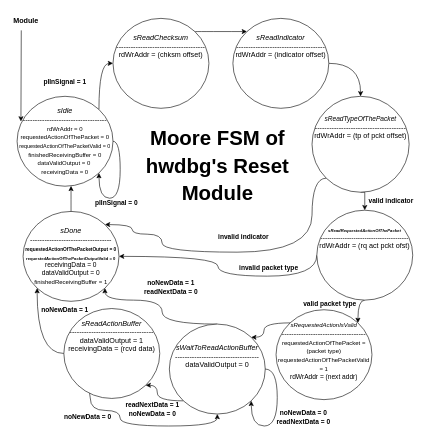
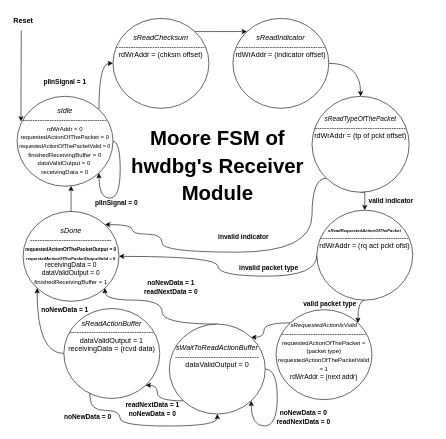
node "Module": label "Module" -> "Reset"
node "Moore FSM of hwdbg's Reset Module": label "Moore FSM of hwdbg's Reset Module" -> "Moore FSM of hwdbg's Receiver Module"
